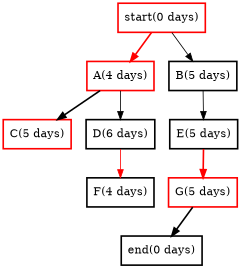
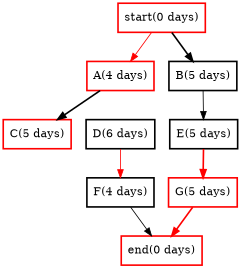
edge "start(0 days)" -> "A(4 days)": style bold -> solid
edge "start(0 days)" -> "B(5 days)": style solid -> bold
edge "A(4 days)" -> "D(6 days)": removed
edge "F(4 days)" -> "end(0 days)": added
edge "G(5 days)" -> "end(0 days)": color black -> red
node "end(0 days)": color black -> red
